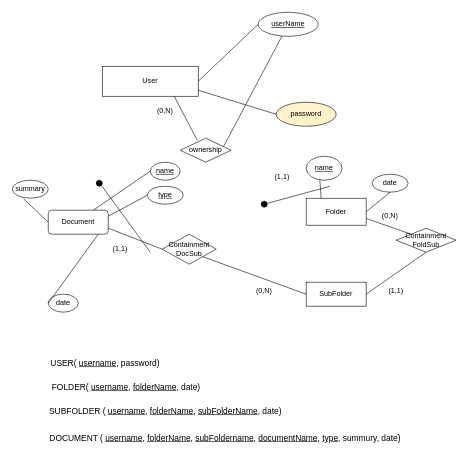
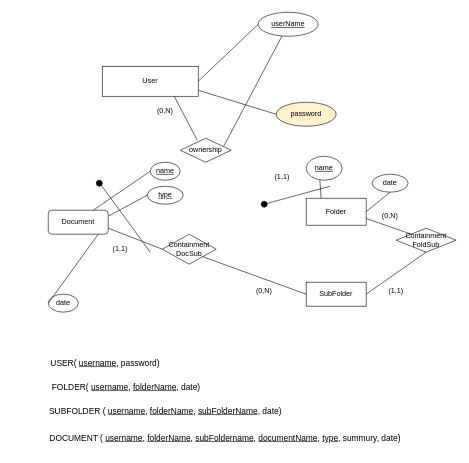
node "summary": removed
edge "summary" -- "Document": removed
